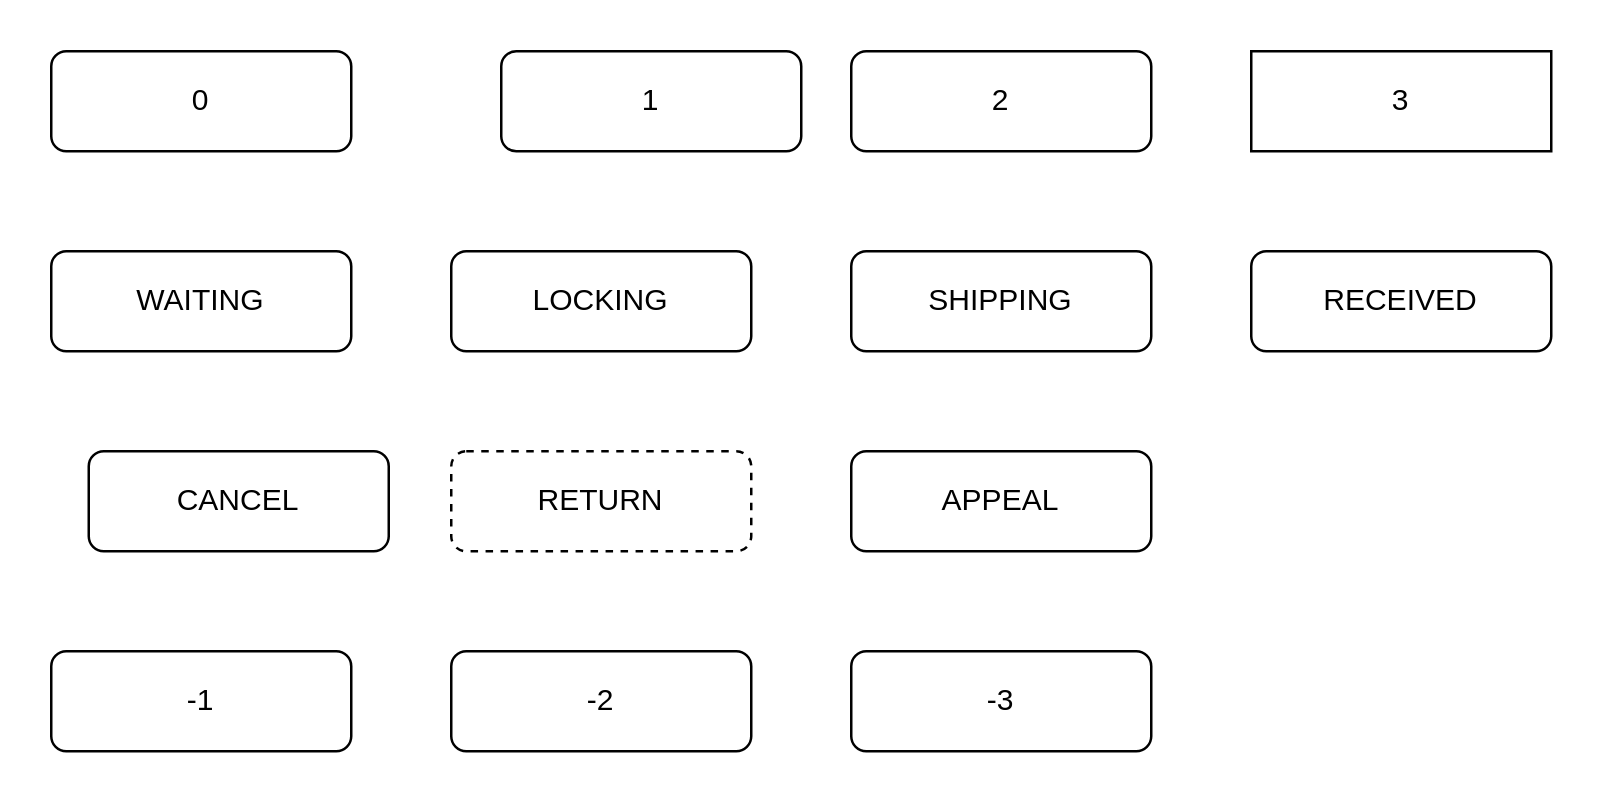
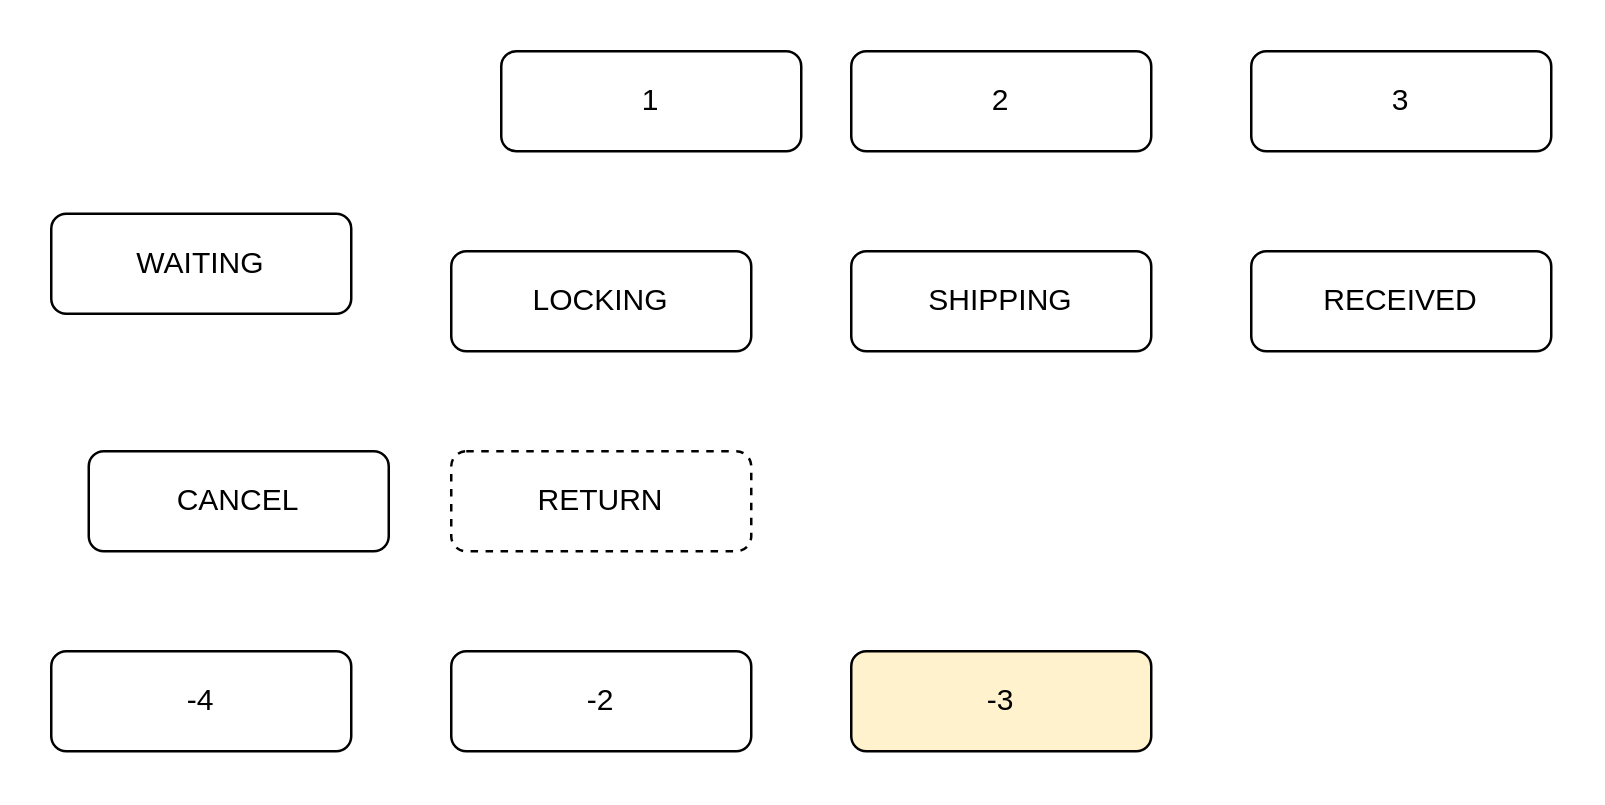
node "0": removed
node "3": shape rectangle -> rounded rectangle
node "WAITING": moved (201, 301) -> (201, 264)
node "APPEAL": removed
node "-1": label "-1" -> "-4"
node "-3": fillcolor #ffffff -> #fff2cc
